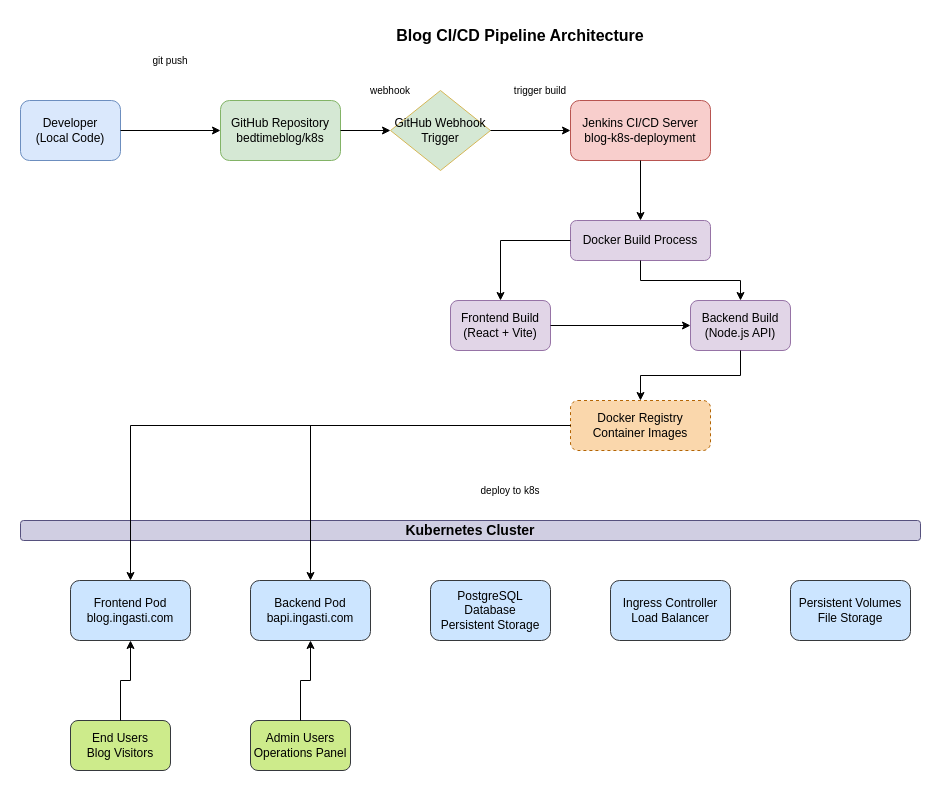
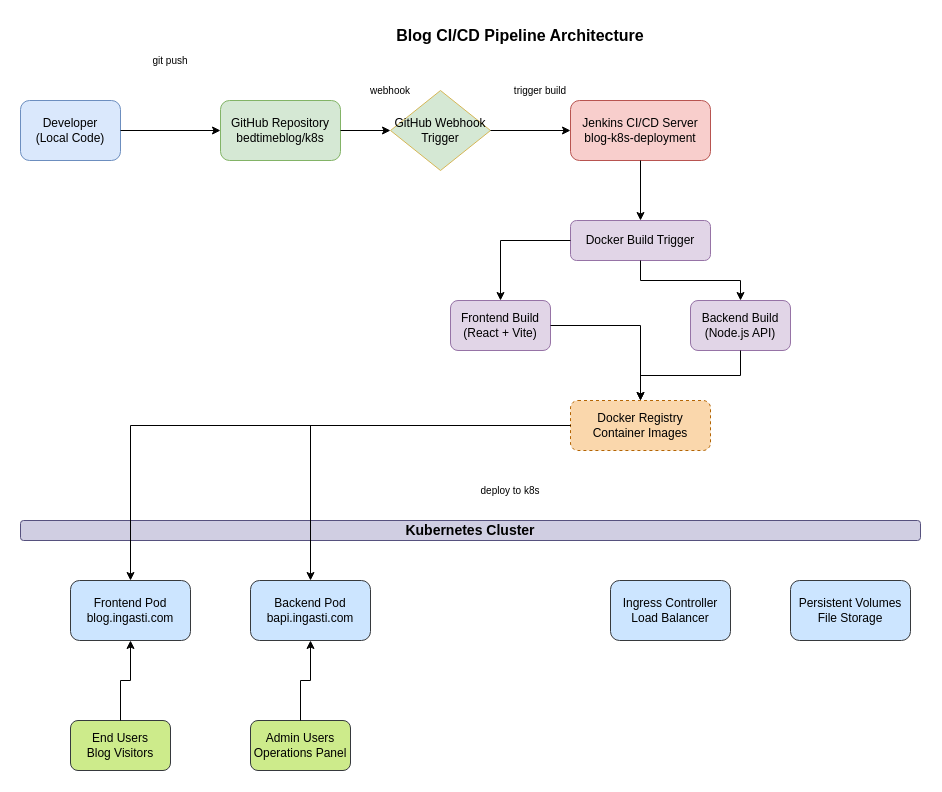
node "Docker Build Process": label "Docker Build Process" -> "Docker Build Trigger"
edge "Frontend Build (React + Vite)" -> "Backend Build (Node.js API)": now "Frontend Build (React + Vite)" -> "Docker Registry Container Images"
node "PostgreSQL Database Persistent Storage": removed
